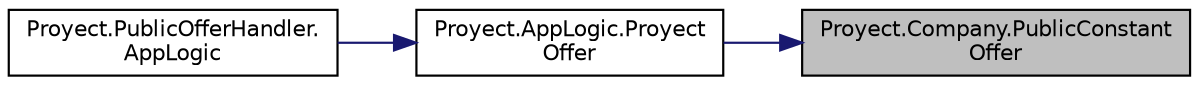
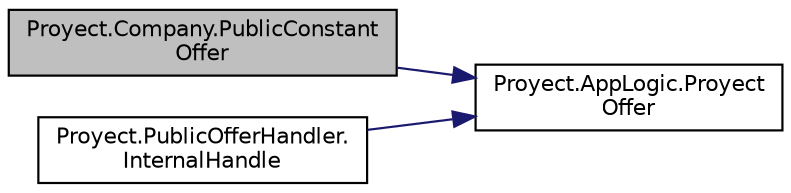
node "Proyect.PublicOfferHandler. AppLogic": label "Proyect.PublicOfferHandler. AppLogic" -> "Proyect.PublicOfferHandler. InternalHandle"
edge "Proyect.AppLogic.Proyect Offer" -> "Proyect.Company.PublicConstant Offer": reversed
